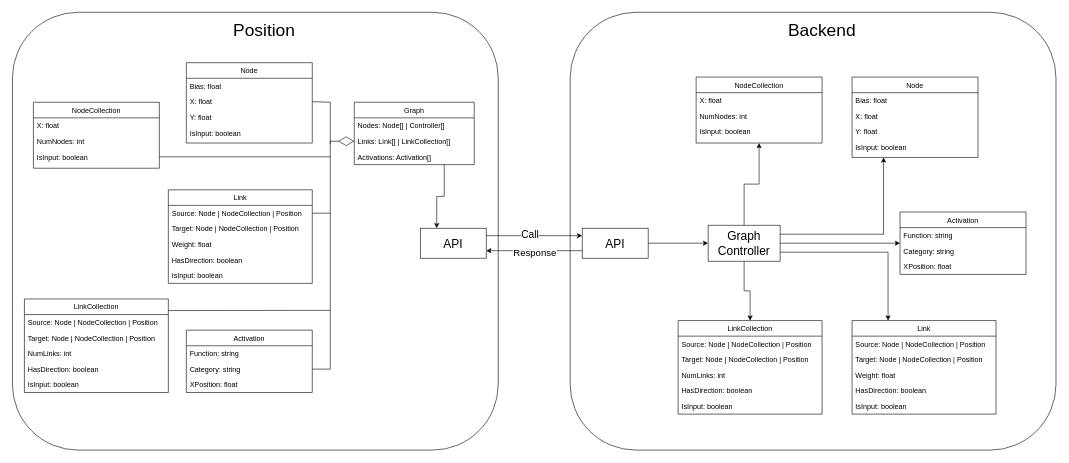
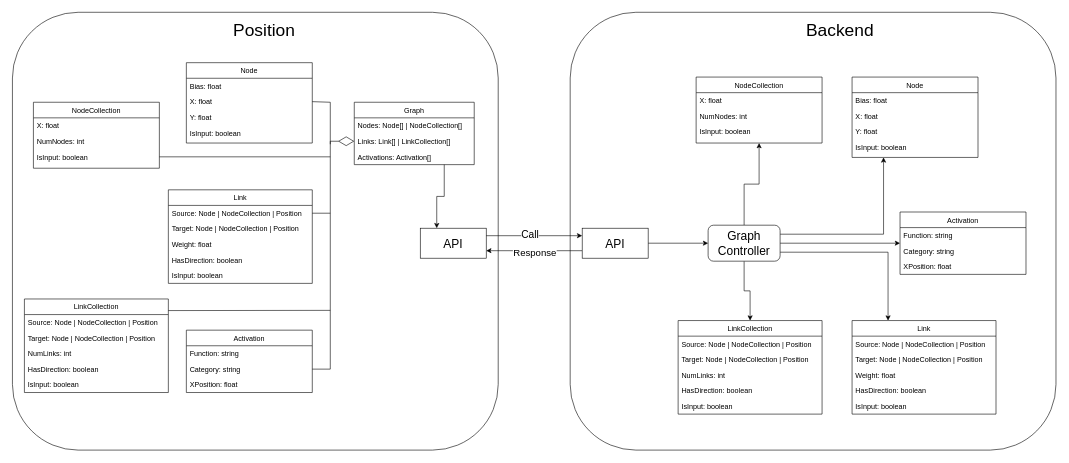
node "Backend": moved (822, 30) -> (840, 30)
node "Nodes: Node[] | Controller[]": label "Nodes: Node[] | Controller[]" -> "Nodes: Node[] | NodeCollection[]"
node "Graph Controller": shape rectangle -> rounded rectangle
